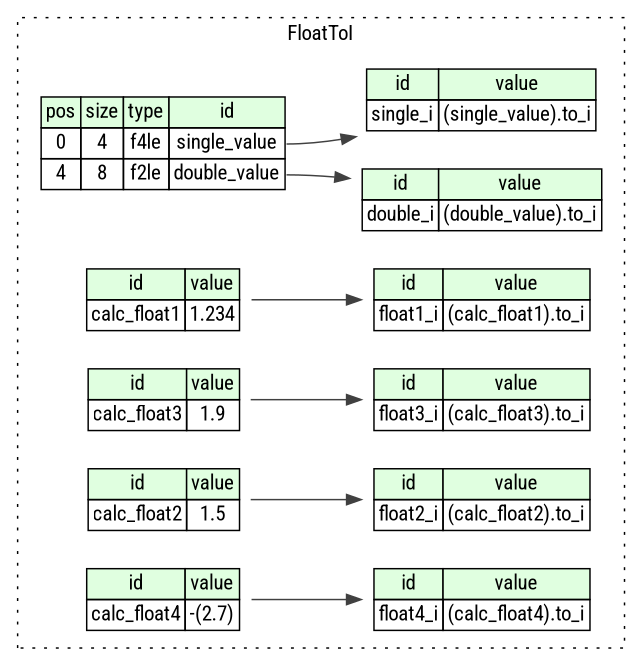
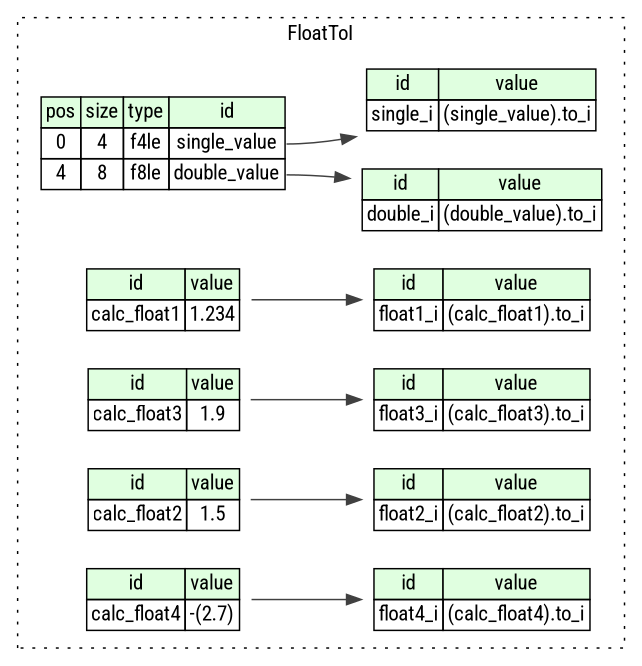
node "pos": text "f2le" -> "f8le"
